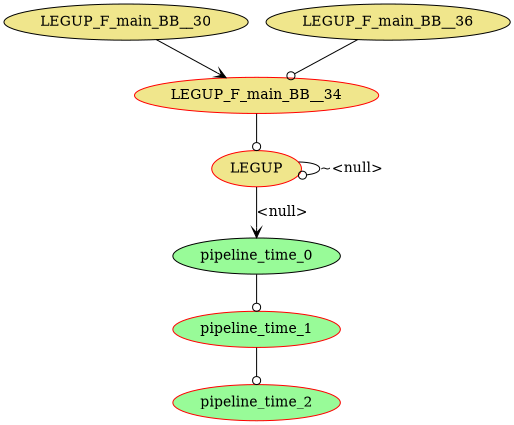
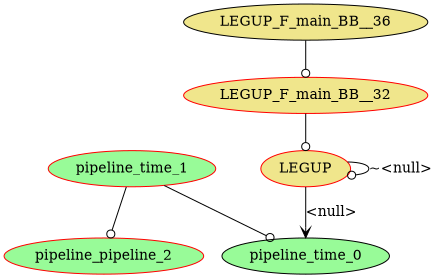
node "LEGUP_F_main_BB__30": removed
node "LEGUP_F_main_BB__34": label "LEGUP_F_main_BB__34" -> "LEGUP_F_main_BB__32"
edge "pipeline_time_0" -> "pipeline_time_1": reversed
node "pipeline_time_2": label "pipeline_time_2" -> "pipeline_pipeline_2"
